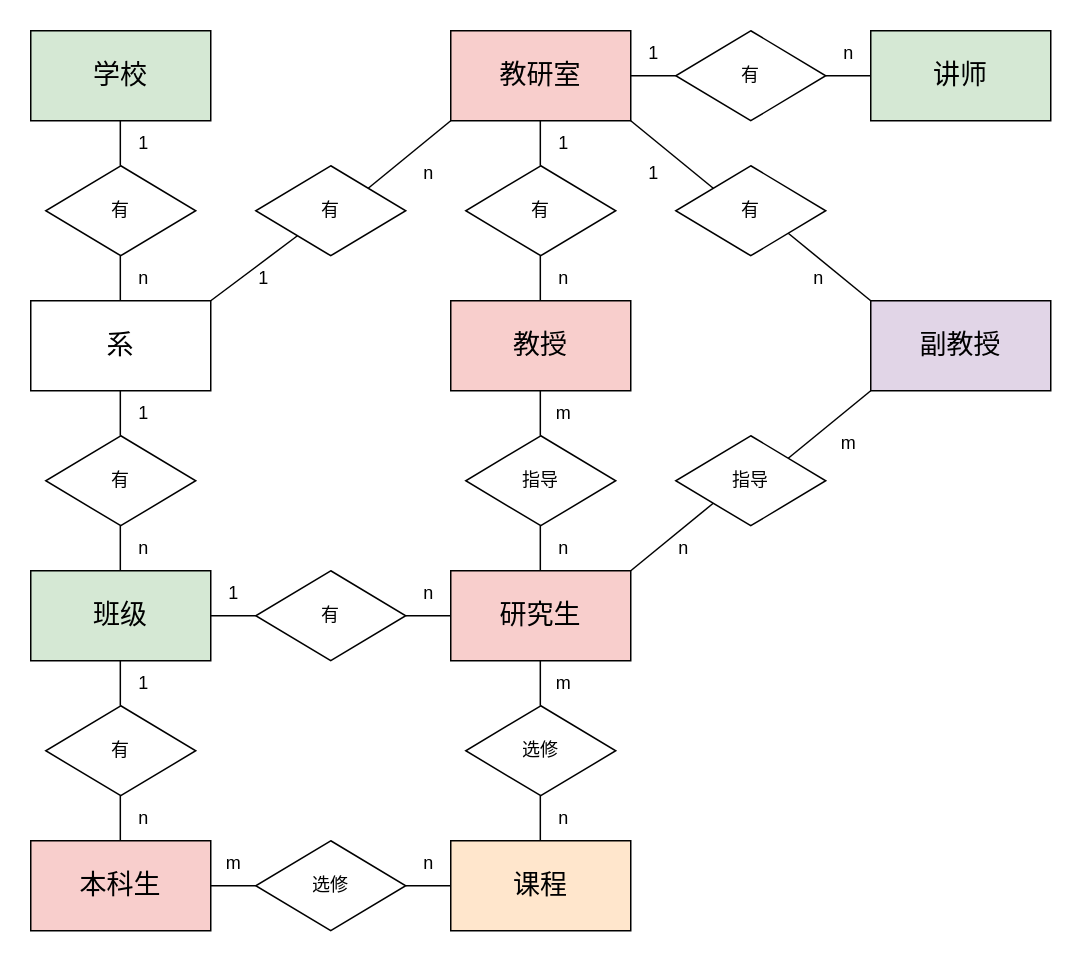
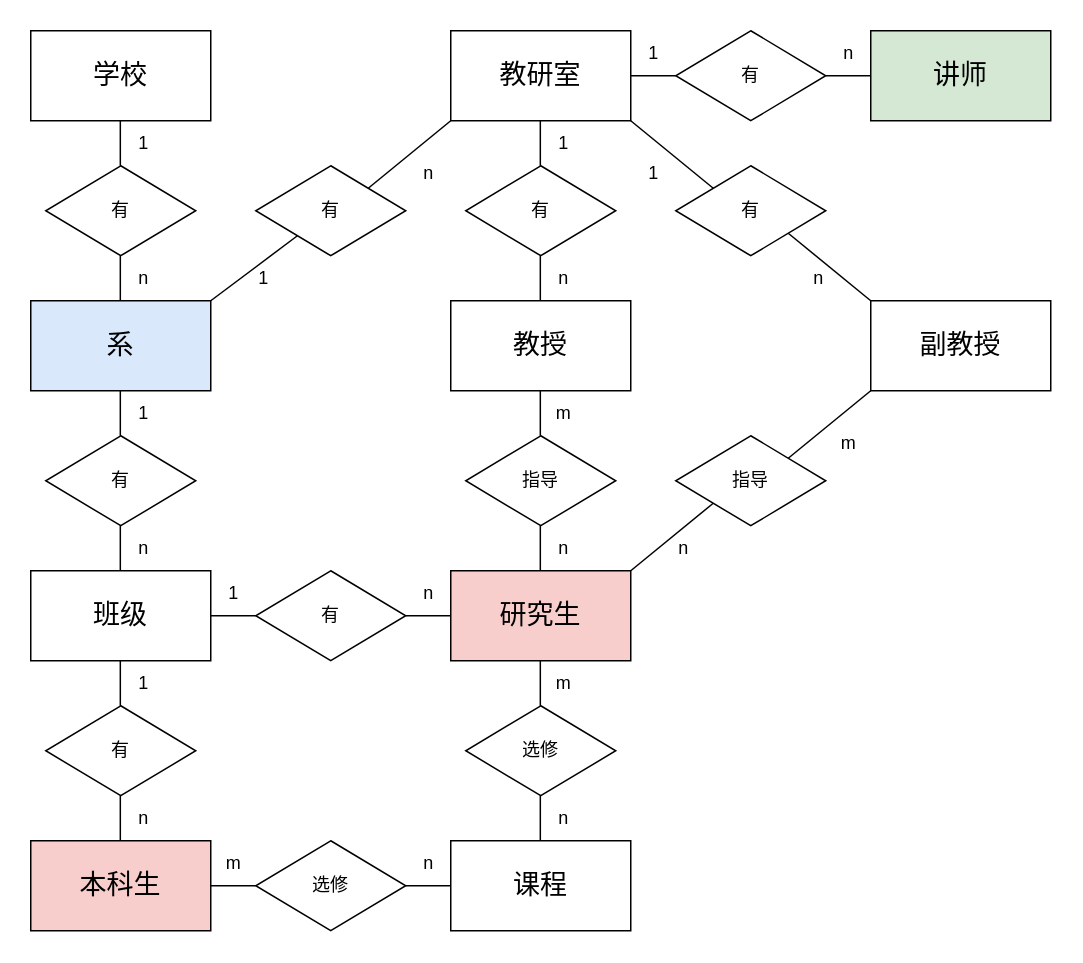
node "学校": fillcolor #d5e8d4 -> #ffffff
node "教研室": fillcolor #f8cecc -> #ffffff
node "系": fillcolor #ffffff -> #dae8fc
node "教授": fillcolor #f8cecc -> #ffffff
node "副教授": fillcolor #e1d5e7 -> #ffffff
node "班级": fillcolor #d5e8d4 -> #ffffff
node "课程": fillcolor #ffe6cc -> #ffffff
